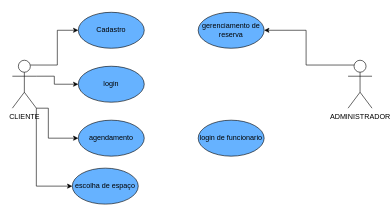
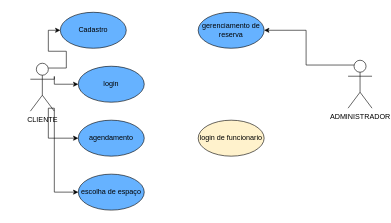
node "Cadastro": moved (111, 30) -> (93, 30)
node "CLIENTE": moved (24, 84) -> (42, 87)
node "login de funcionario": fillcolor #66b2ff -> #fff2cc
node "escolha de espaço": moved (105, 186) -> (111, 192)
